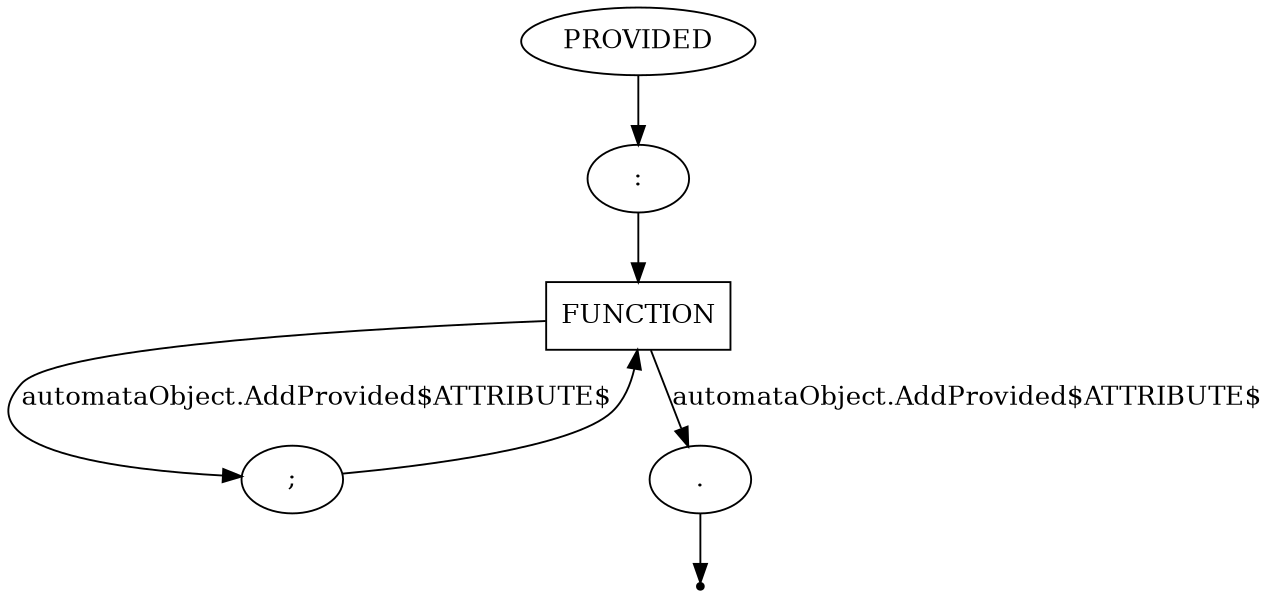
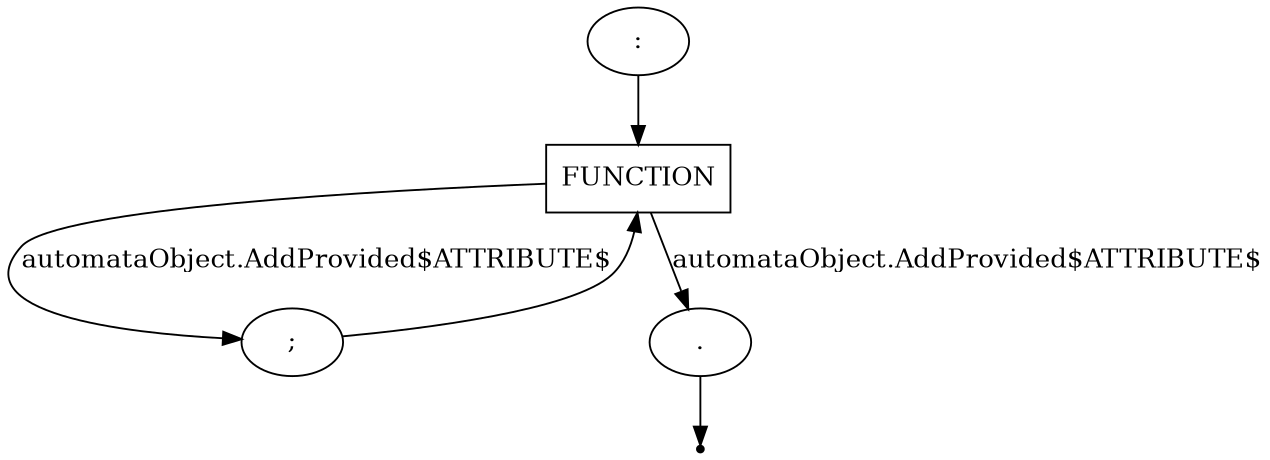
node "PROVIDED": removed
